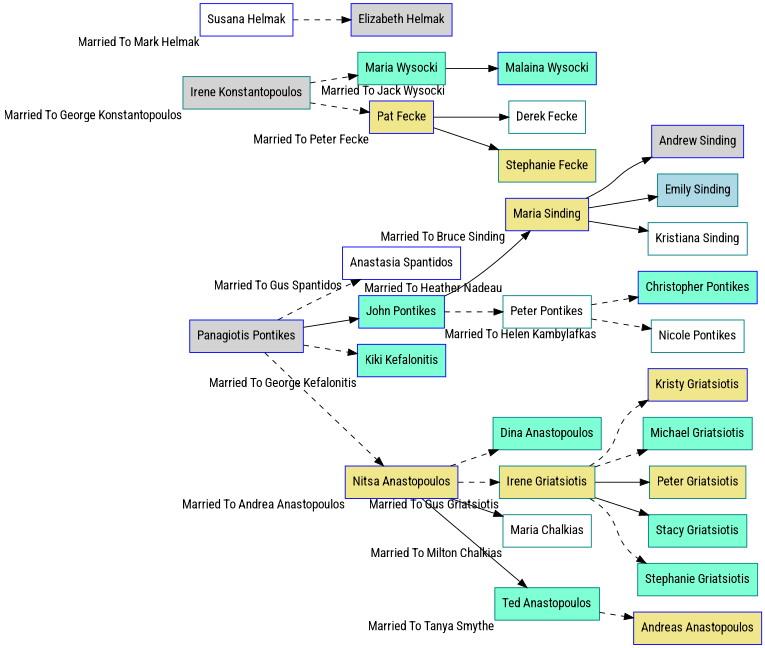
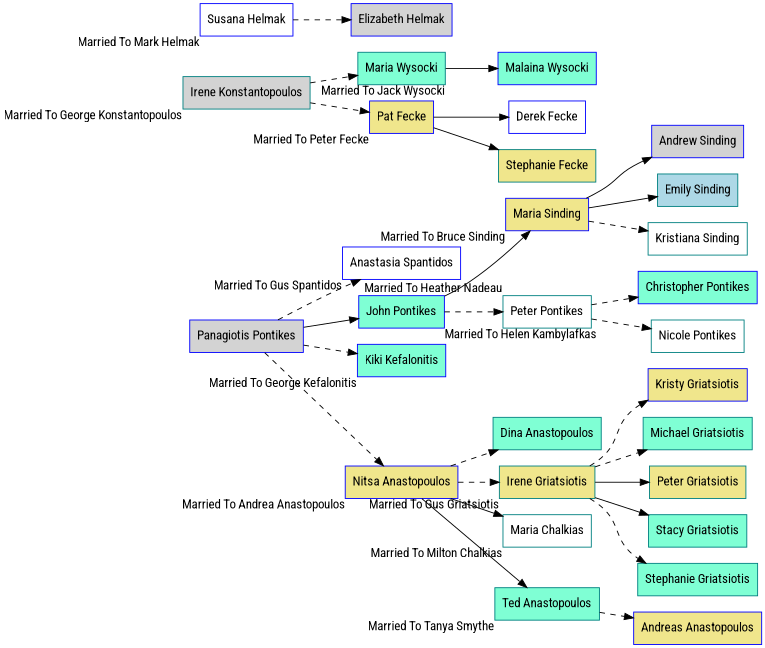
node "Derek Fecke": color teal -> blue
edge "Maria Sinding Married To Bruce Sinding" -> "Kristiana Sinding": style solid -> dashed
